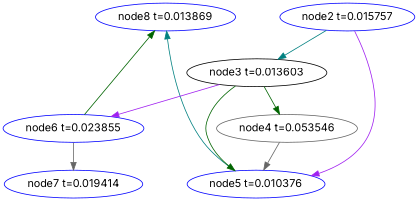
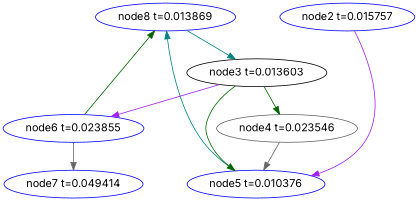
edge "node2 t=0.015757" -> "node3 t=0.013603": now "node8 t=0.013869" -> "node3 t=0.013603"
node "node4 t=0.053546": label "node4 t=0.053546" -> "node4 t=0.023546"
node "node7 t=0.019414": label "node7 t=0.019414" -> "node7 t=0.049414"
